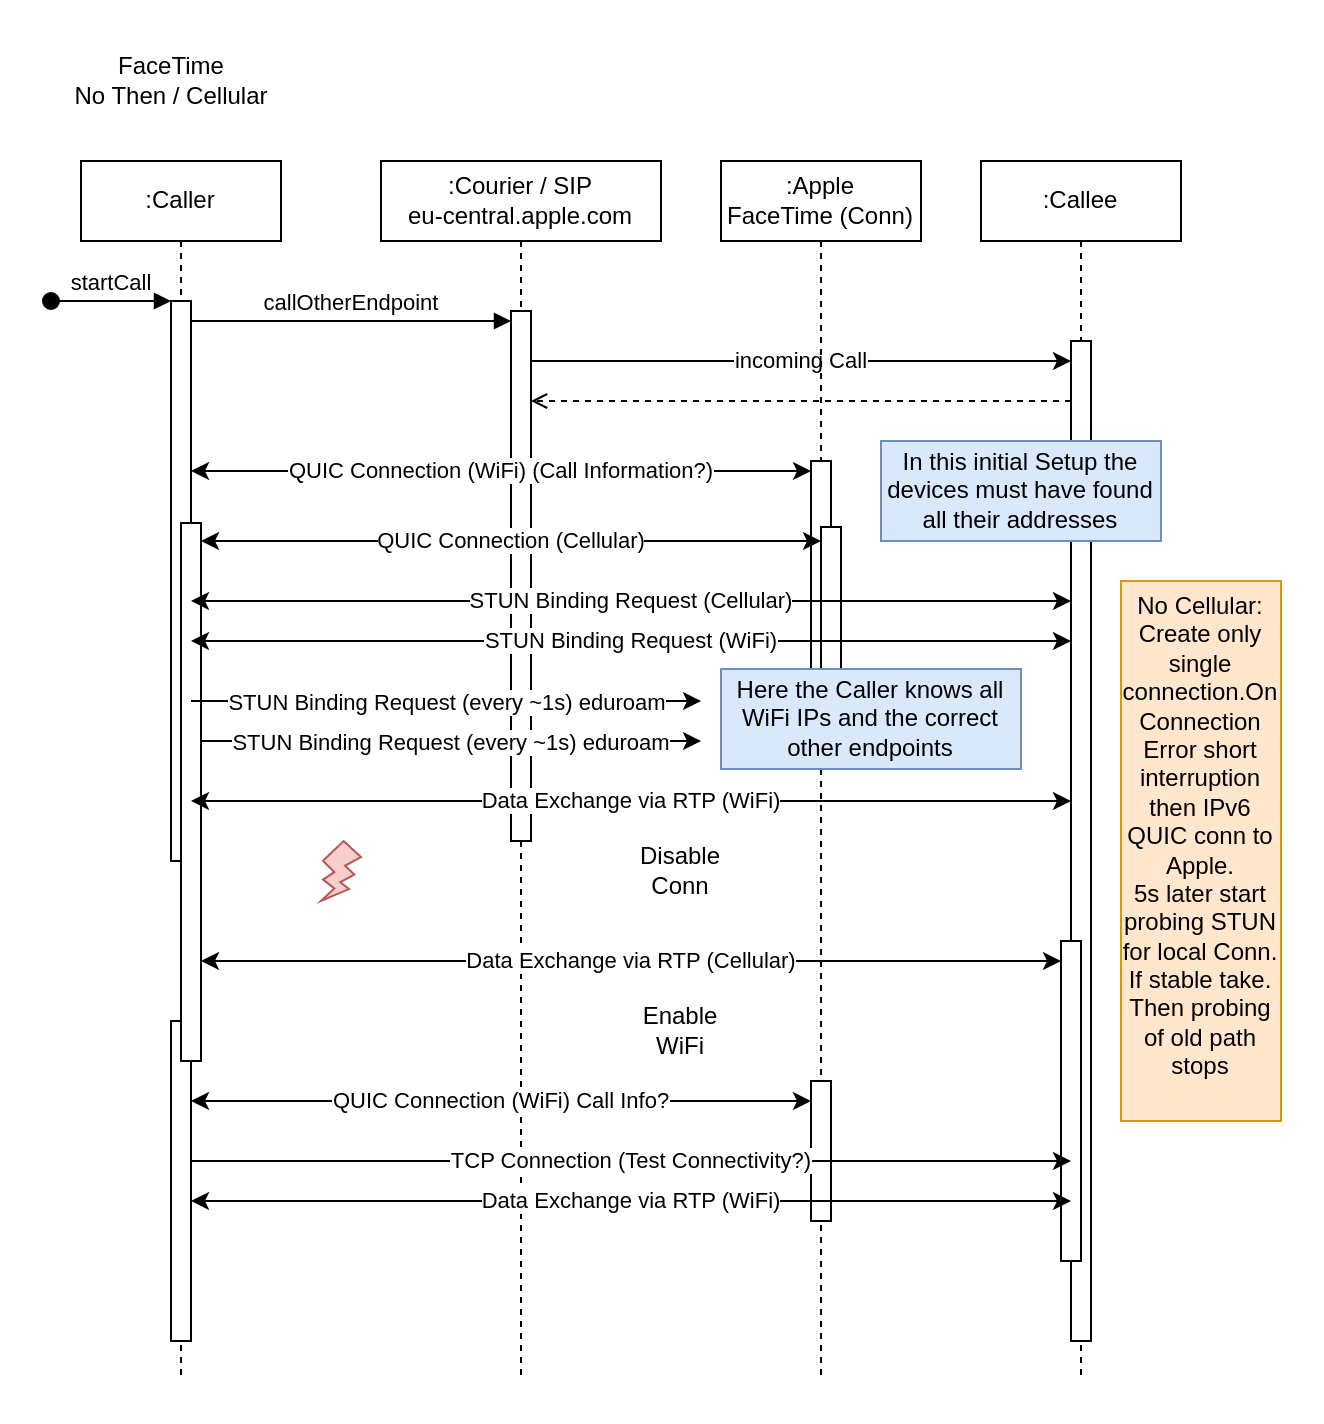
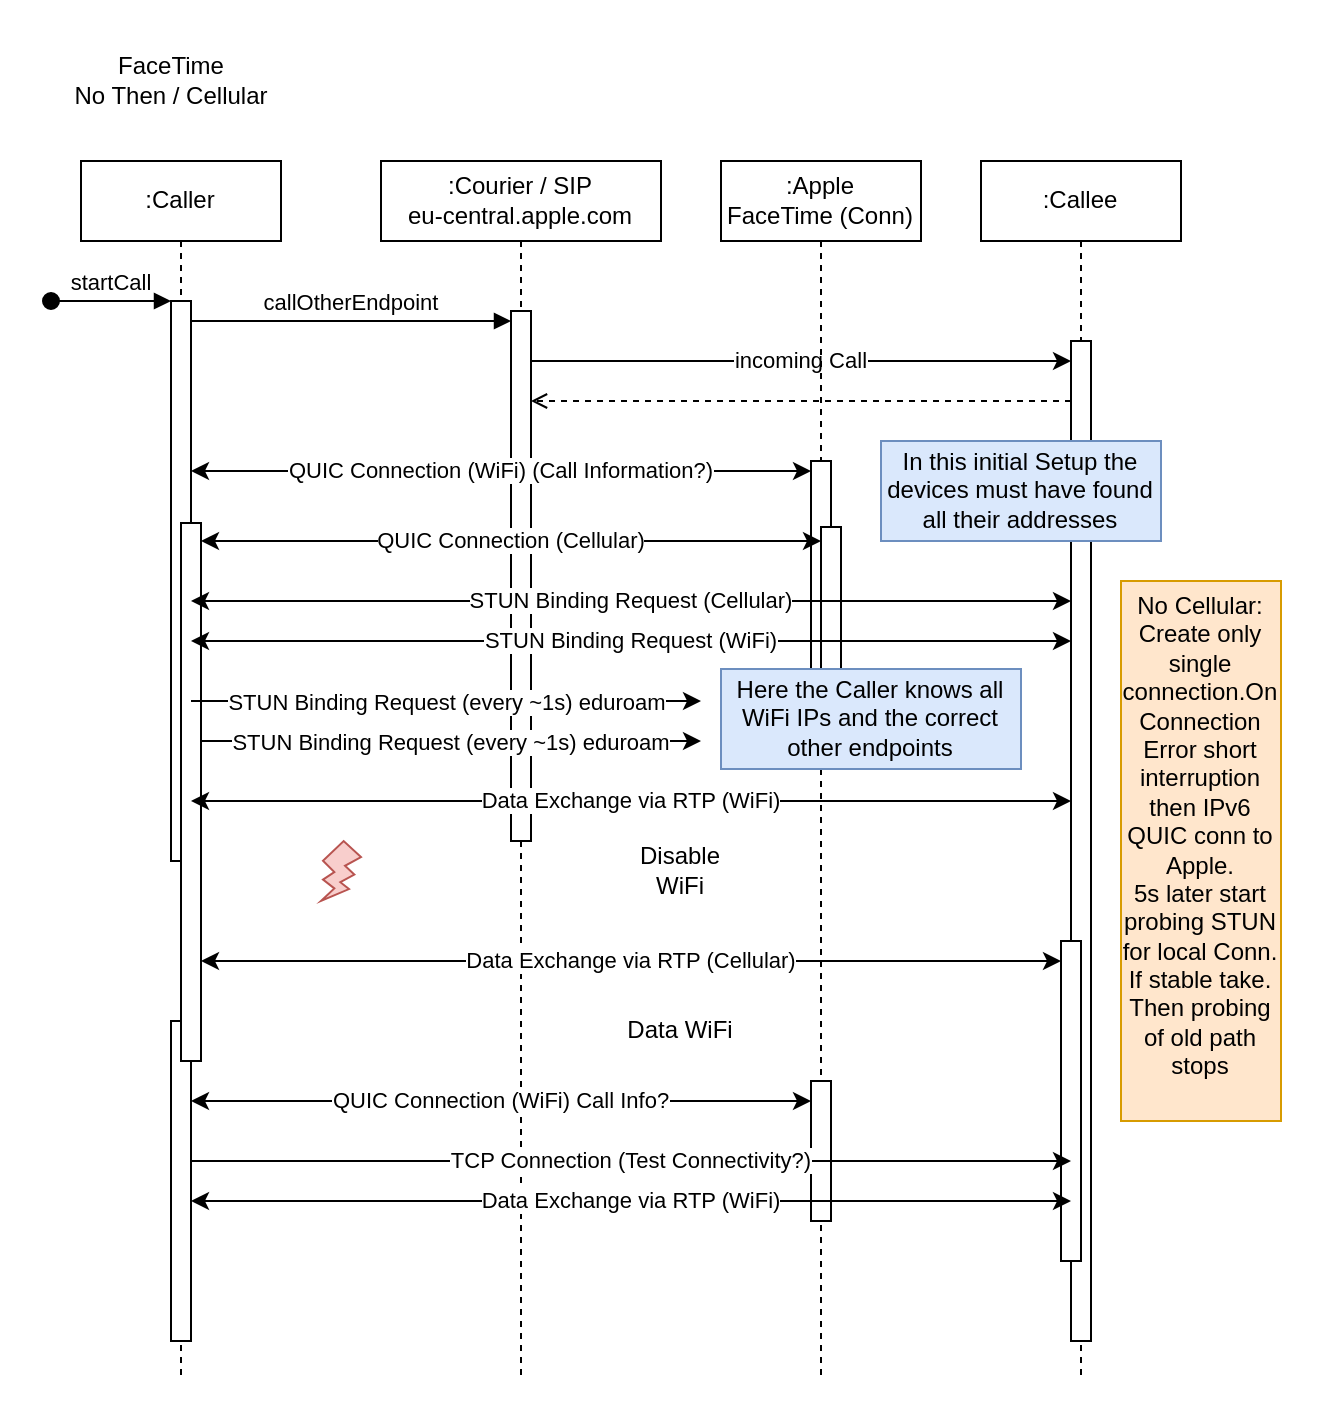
node "Disable Conn": label "Disable Conn" -> "Disable WiFi"
node "Enable WiFi": label "Enable WiFi" -> "Data WiFi"
